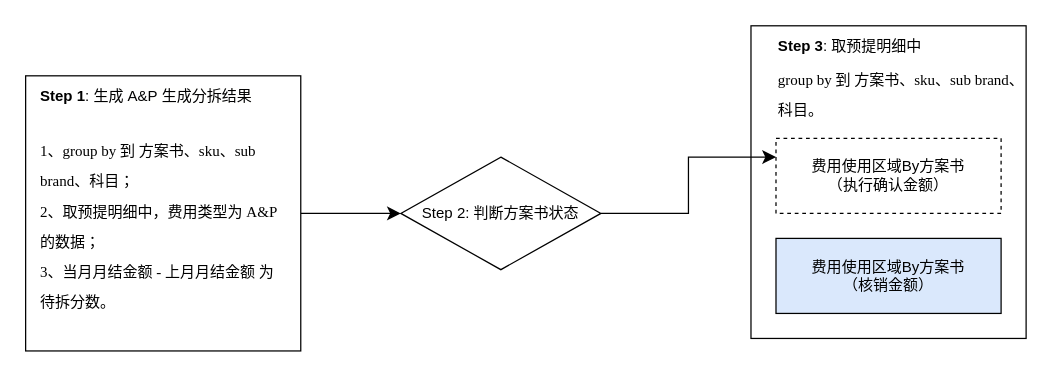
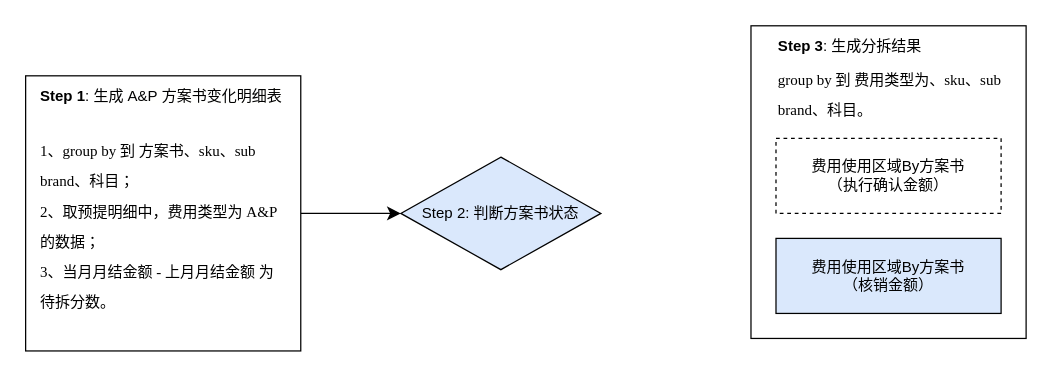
node "Step 3: 取预提明细中": label "Step 3: 取预提明细中" -> "Step 3: 生成分拆结果"
node "Step 1: 生成 A&P 生成分拆结果": label "Step 1: 生成 A&P 生成分拆结果" -> "Step 1: 生成 A&P 方案书变化明细表"
node "group by 到 方案书、sku、sub brand、科目。": label "group by 到 方案书、sku、sub brand、科目。" -> "group by 到 费用类型为、sku、sub brand、科目。"
edge "Step 2: 判断方案书状态" -> "费用使用区域By方案书 （执行确认金额）": removed
node "Step 2: 判断方案书状态": fillcolor #ffffff -> #dae8fc
